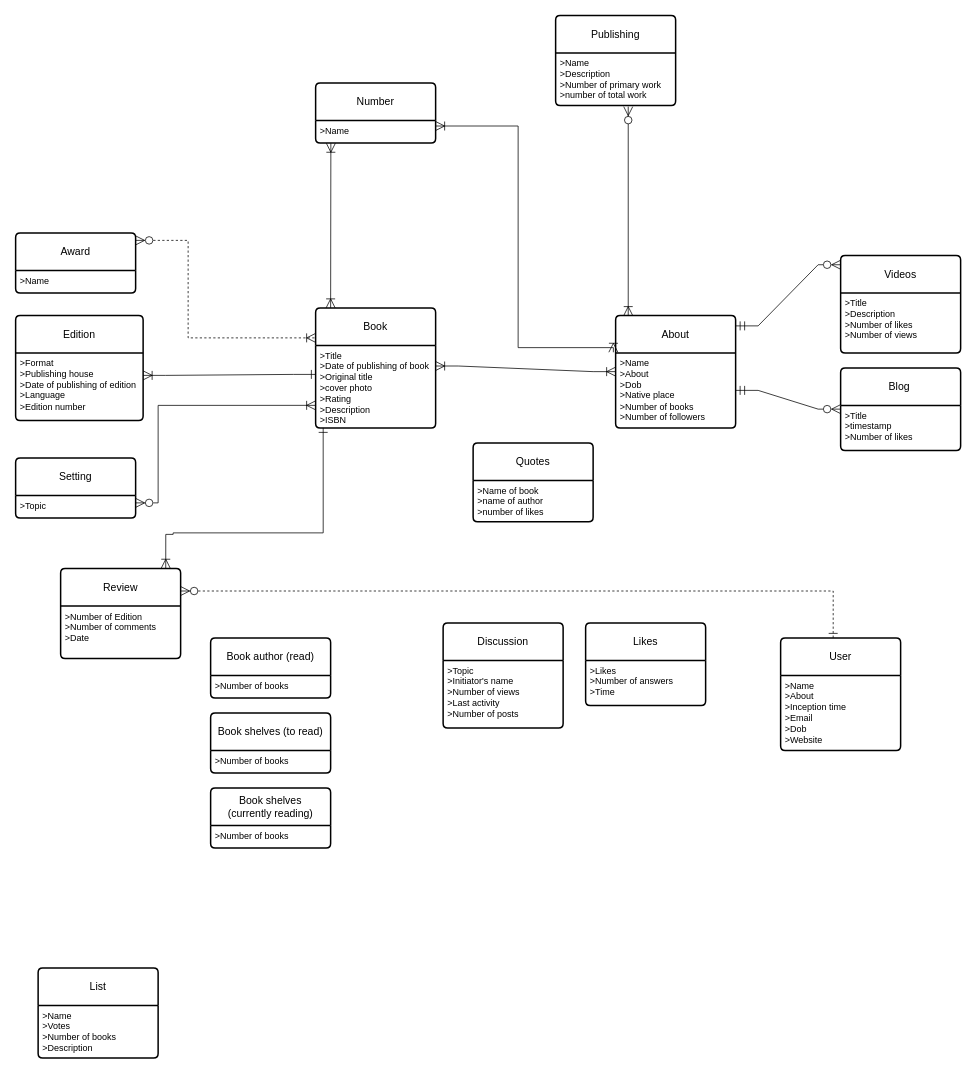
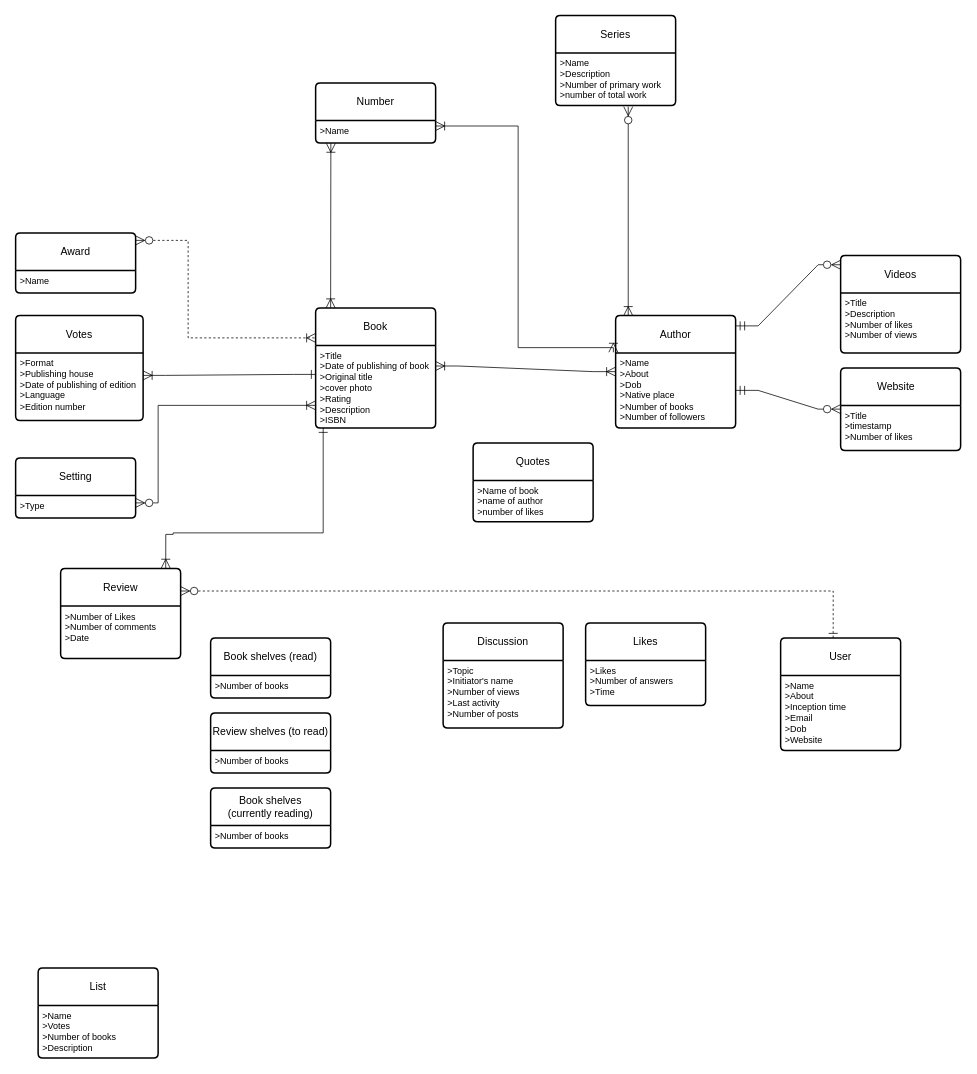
node "Publishing": label "Publishing" -> "Series"
node "Edition": label "Edition" -> "Votes"
node "About": label "About" -> "Author"
node "Blog": label "Blog" -> "Website"
node ">Topic": label ">Topic" -> ">Type"
node ">Number of Edition >Number of comments >Date": label ">Number of Edition >Number of comments >Date" -> ">Number of Likes >Number of comments >Date"
node "Book author (read)": label "Book author (read)" -> "Book shelves (read)"
node "Book shelves (to read)": label "Book shelves (to read)" -> "Review shelves (to read)"
